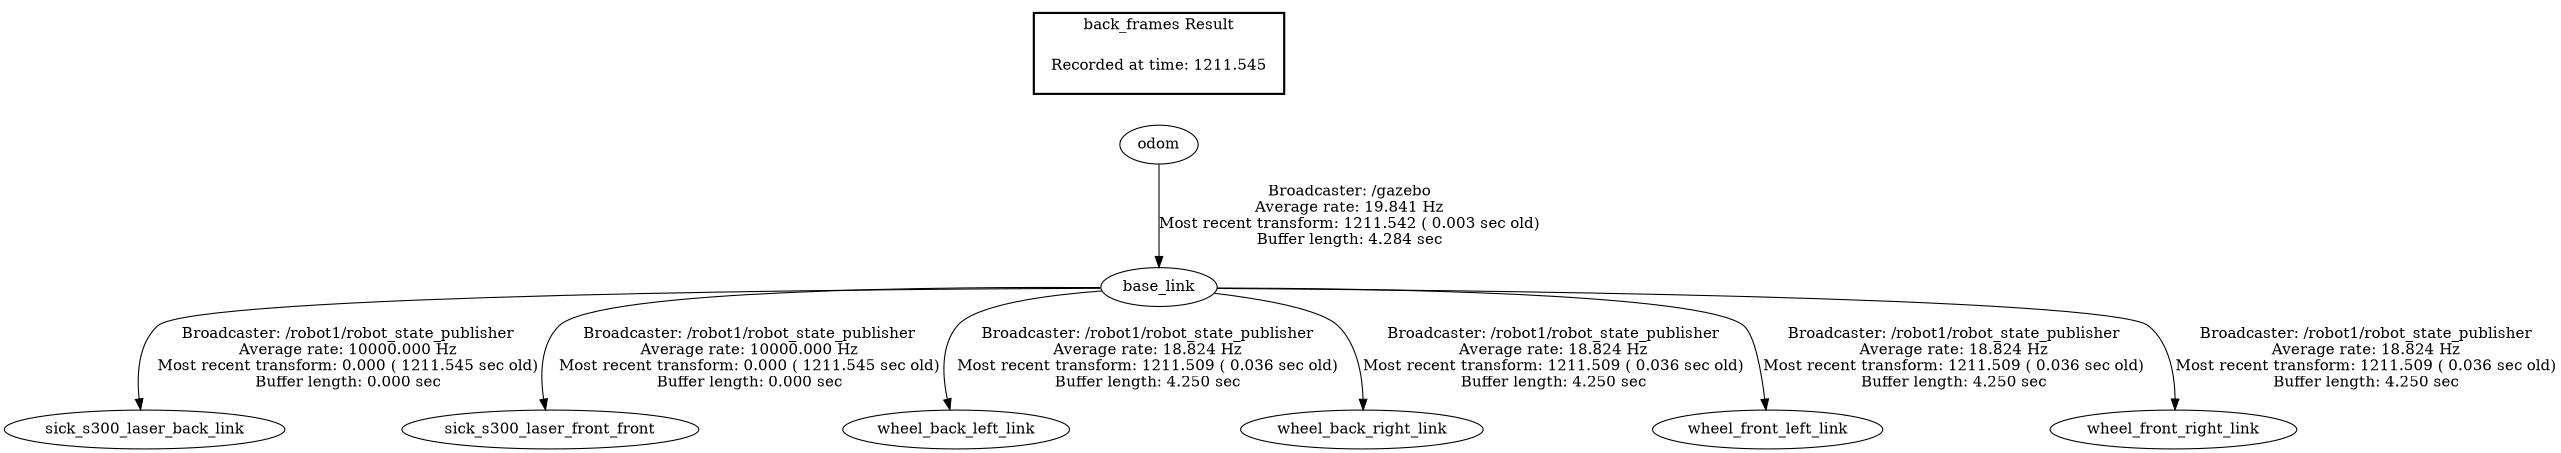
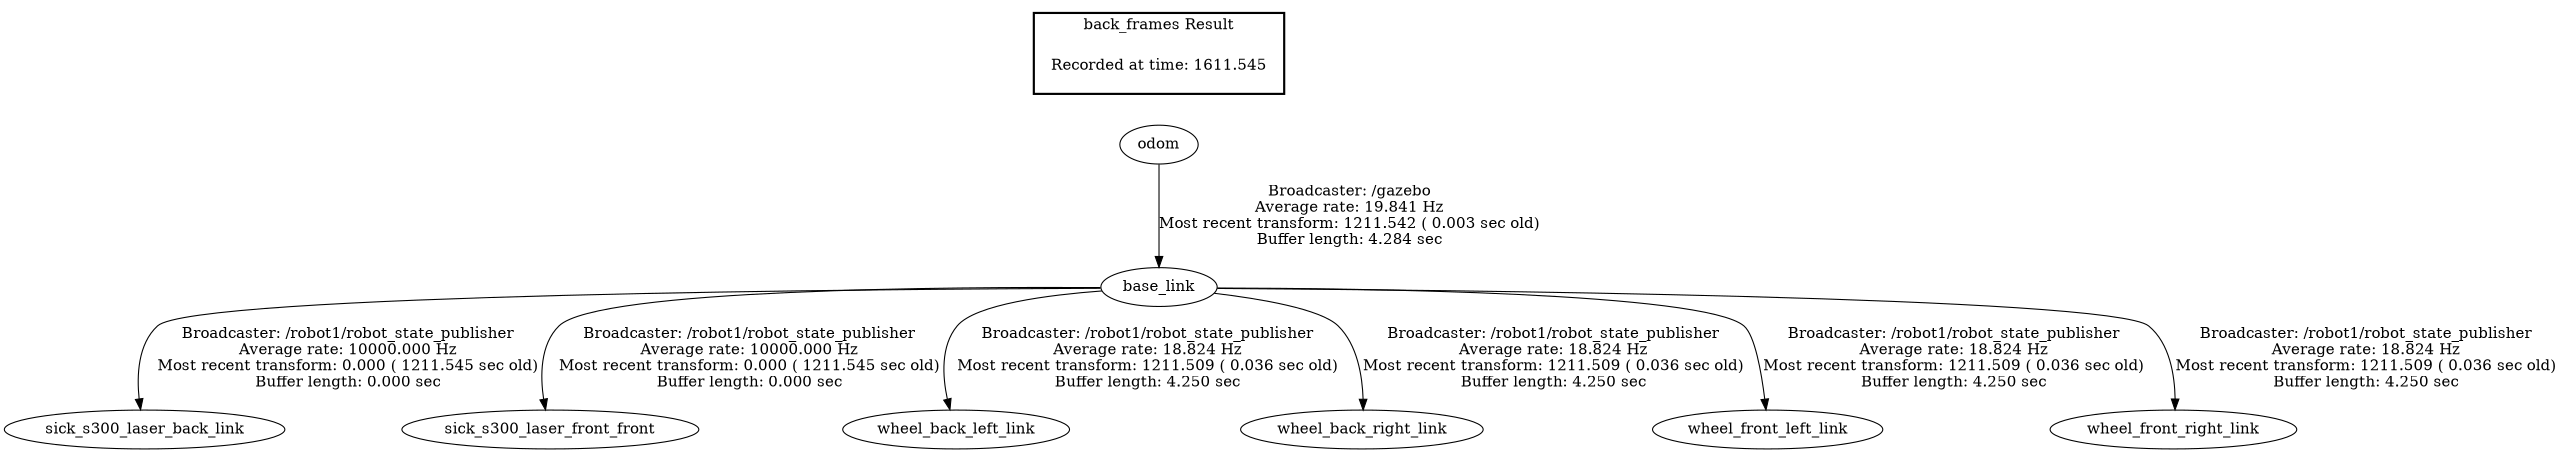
node "Recorded at time: 1211.545": label "Recorded at time: 1211.545" -> "Recorded at time: 1611.545"
